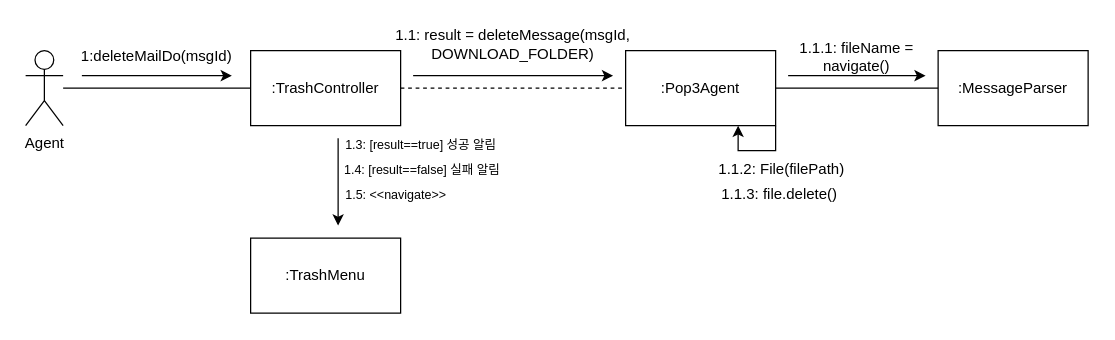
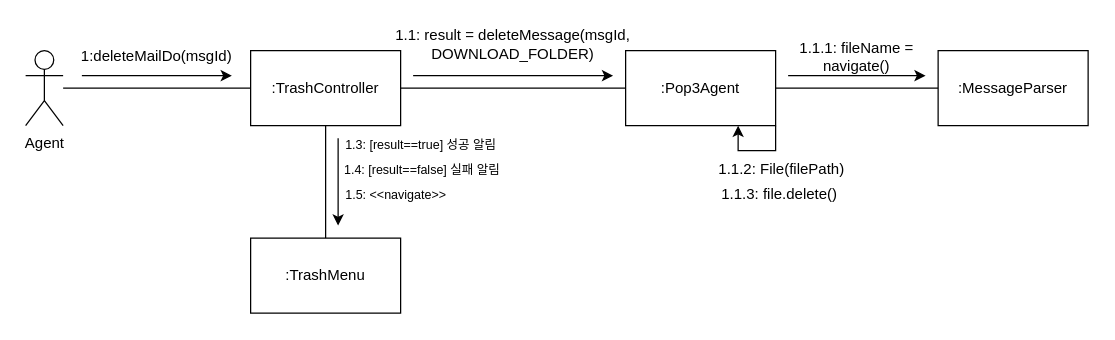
edge ":TrashController" -- ":Pop3Agent": style dashed -> solid
edge ":TrashController" -- ":TrashMenu": added
